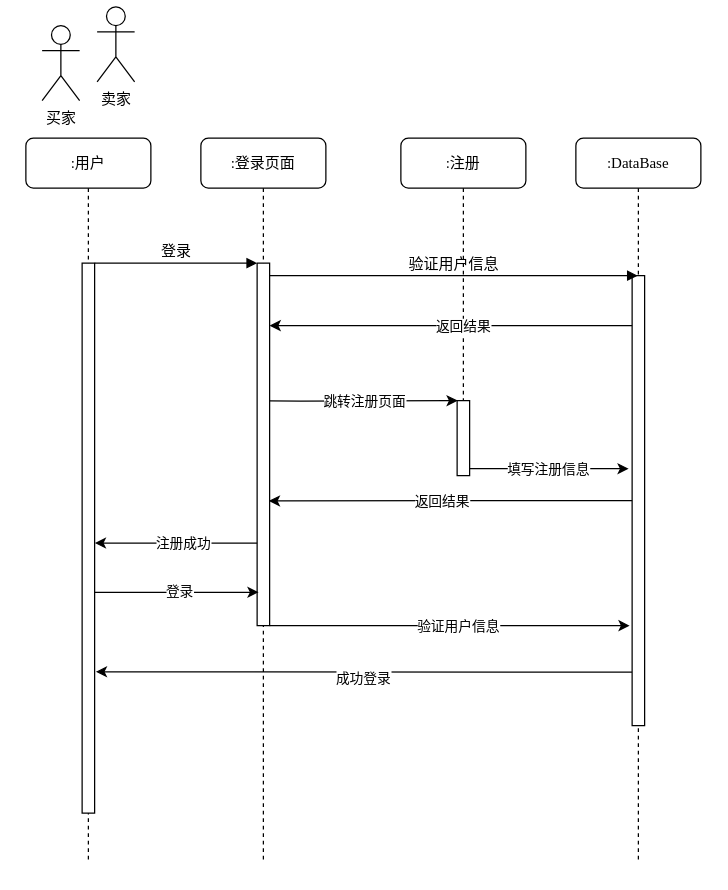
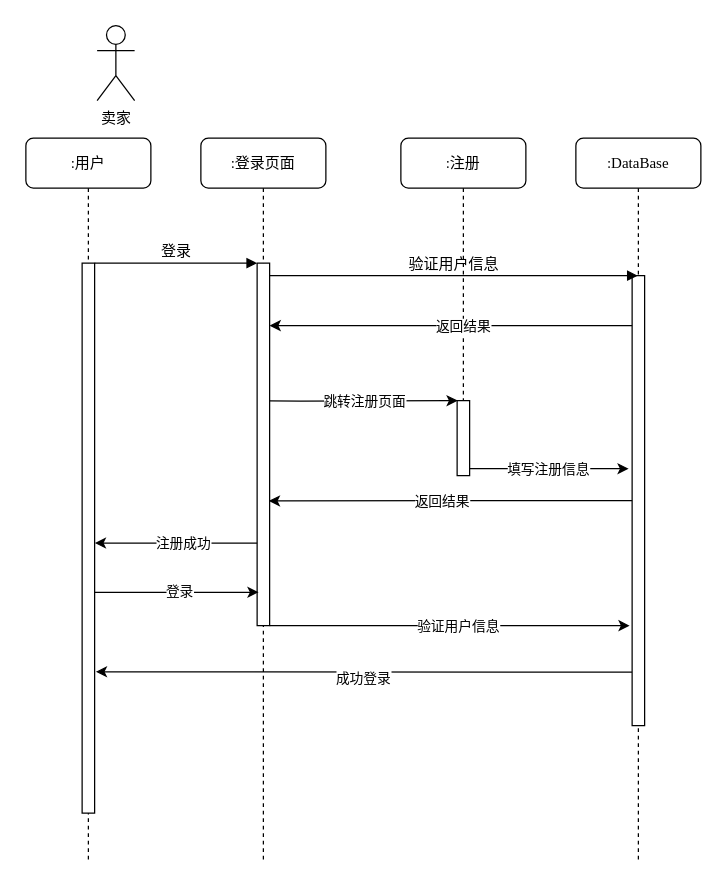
node "卖家": moved (116, 44) -> (116, 63)
node "买家": removed
